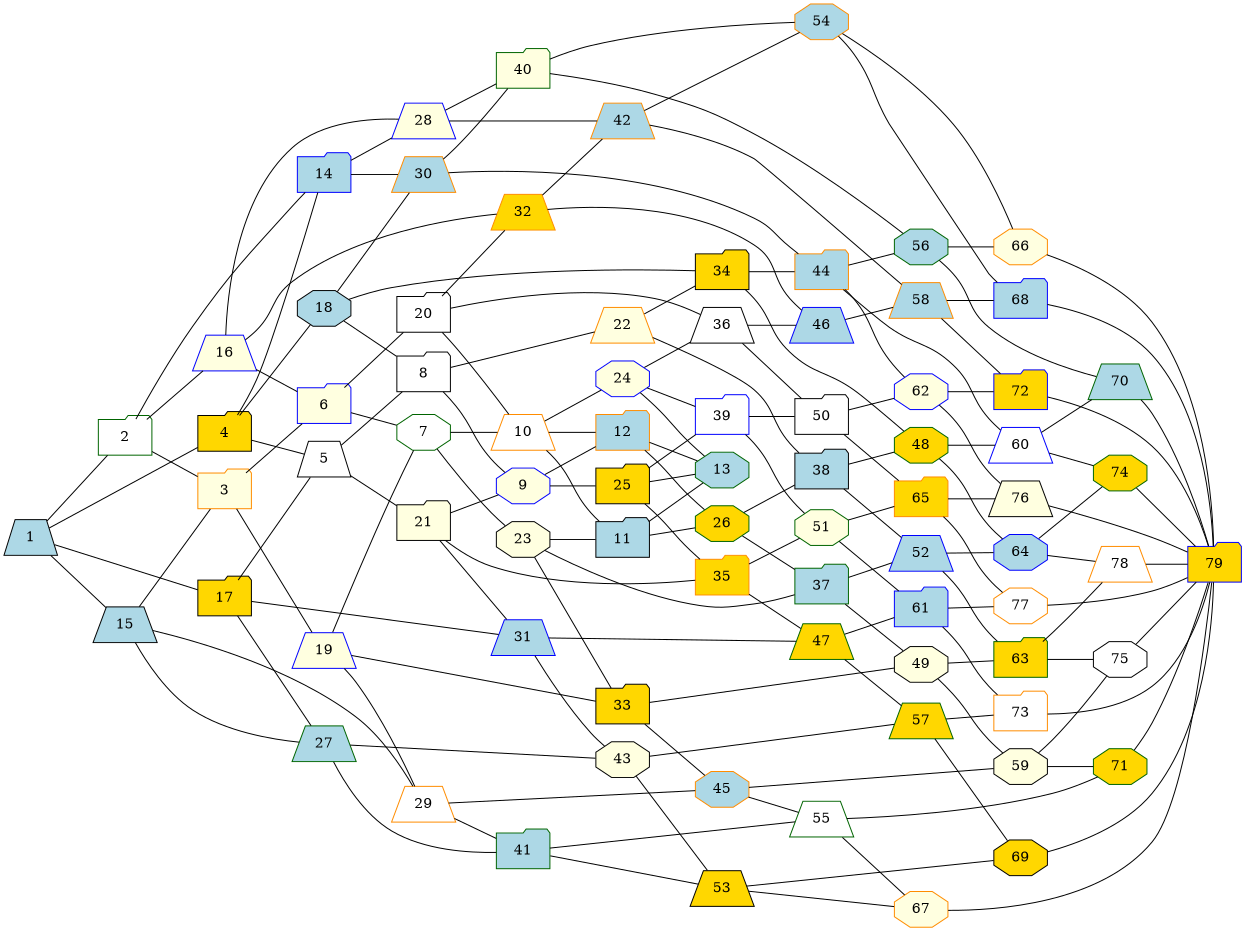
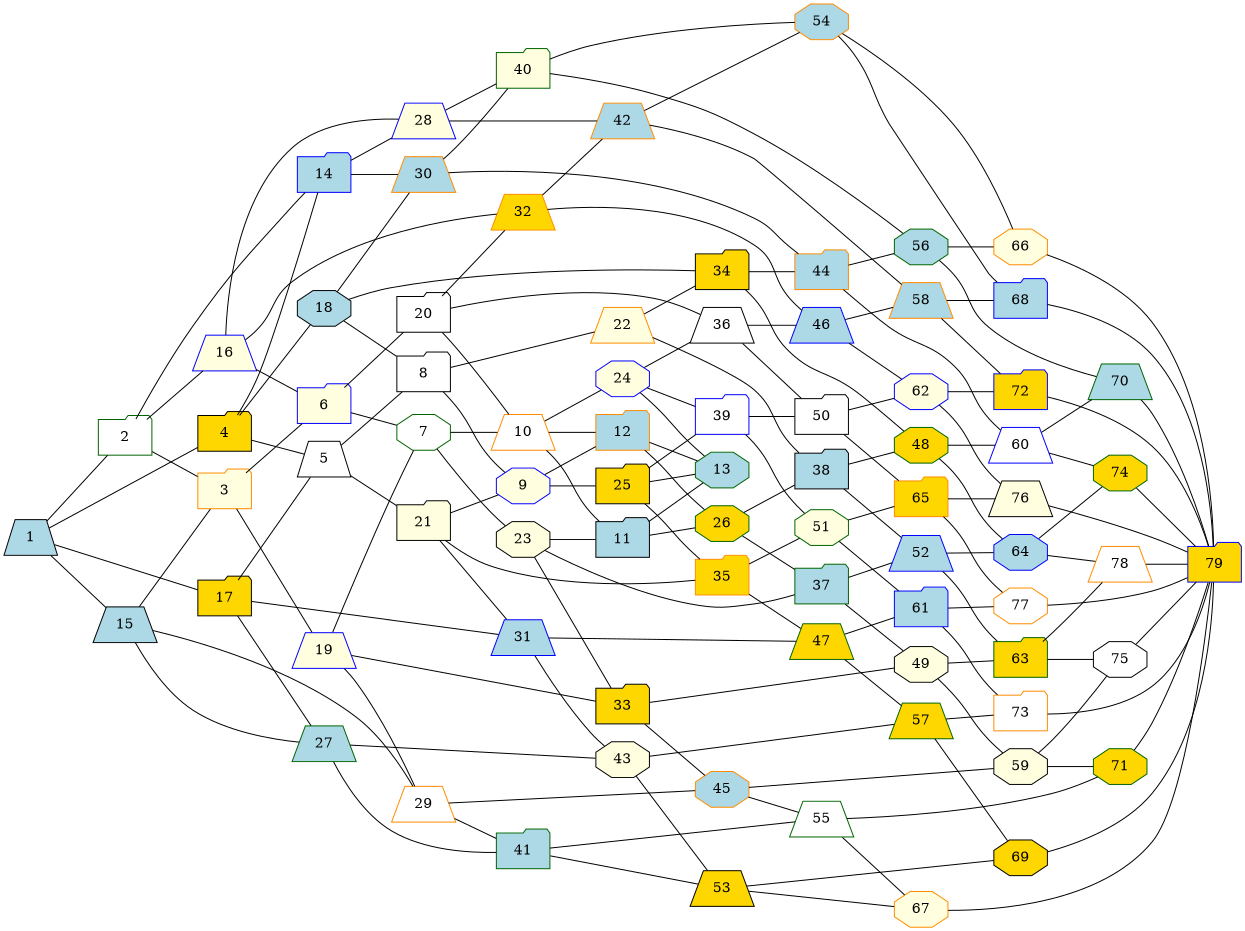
edge "44" -- "62": now "46" -- "62"
